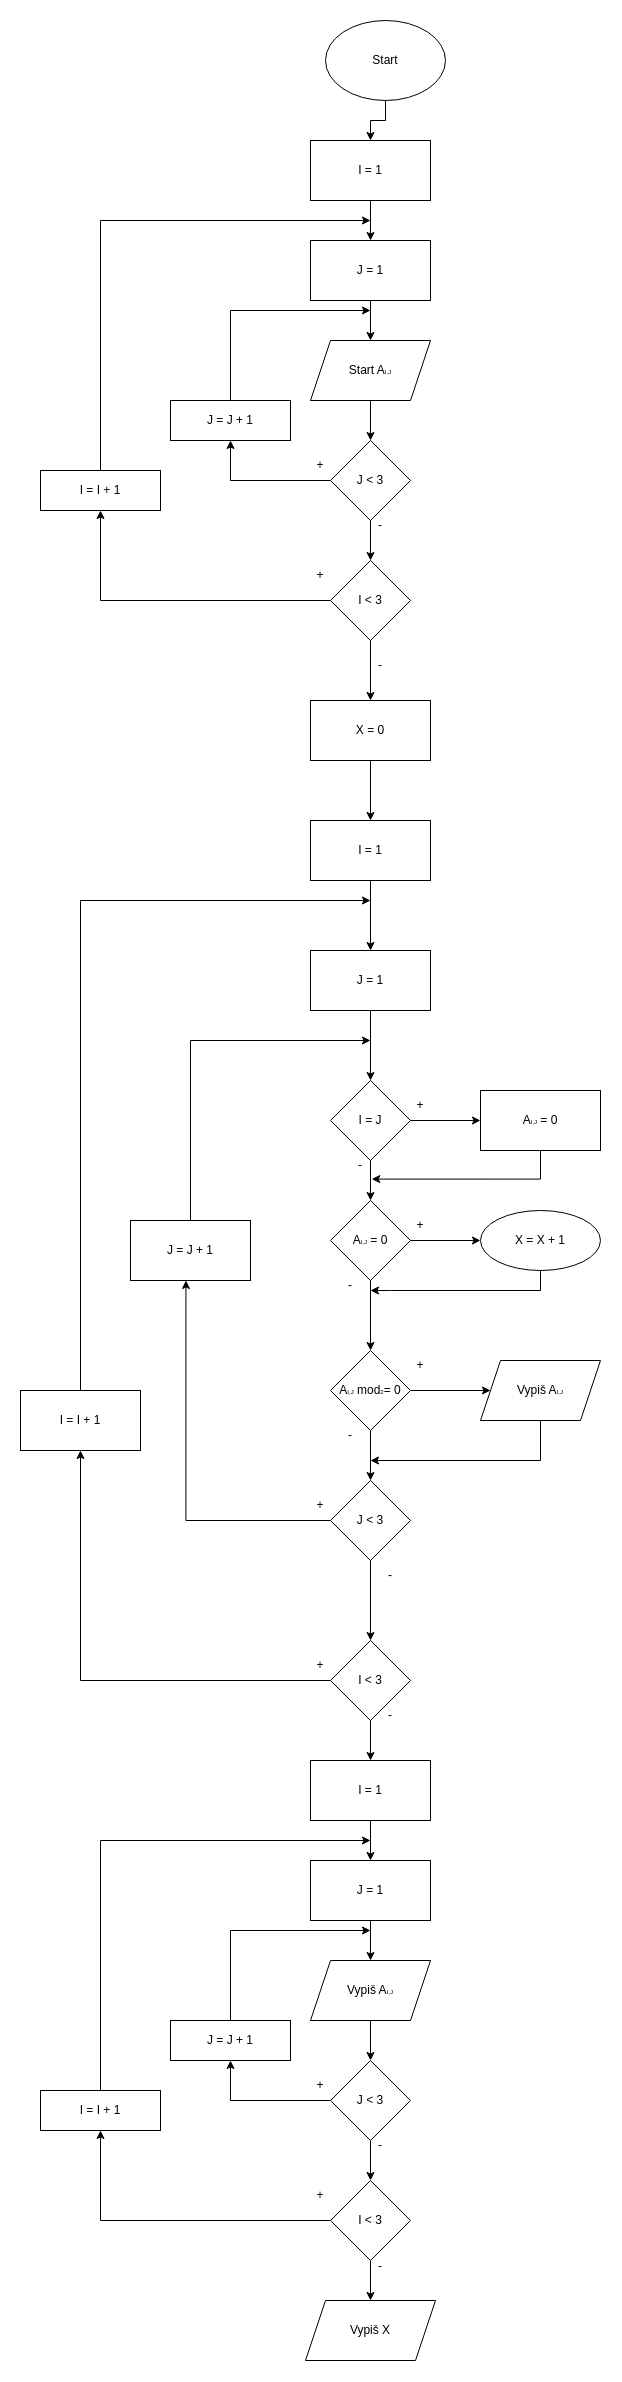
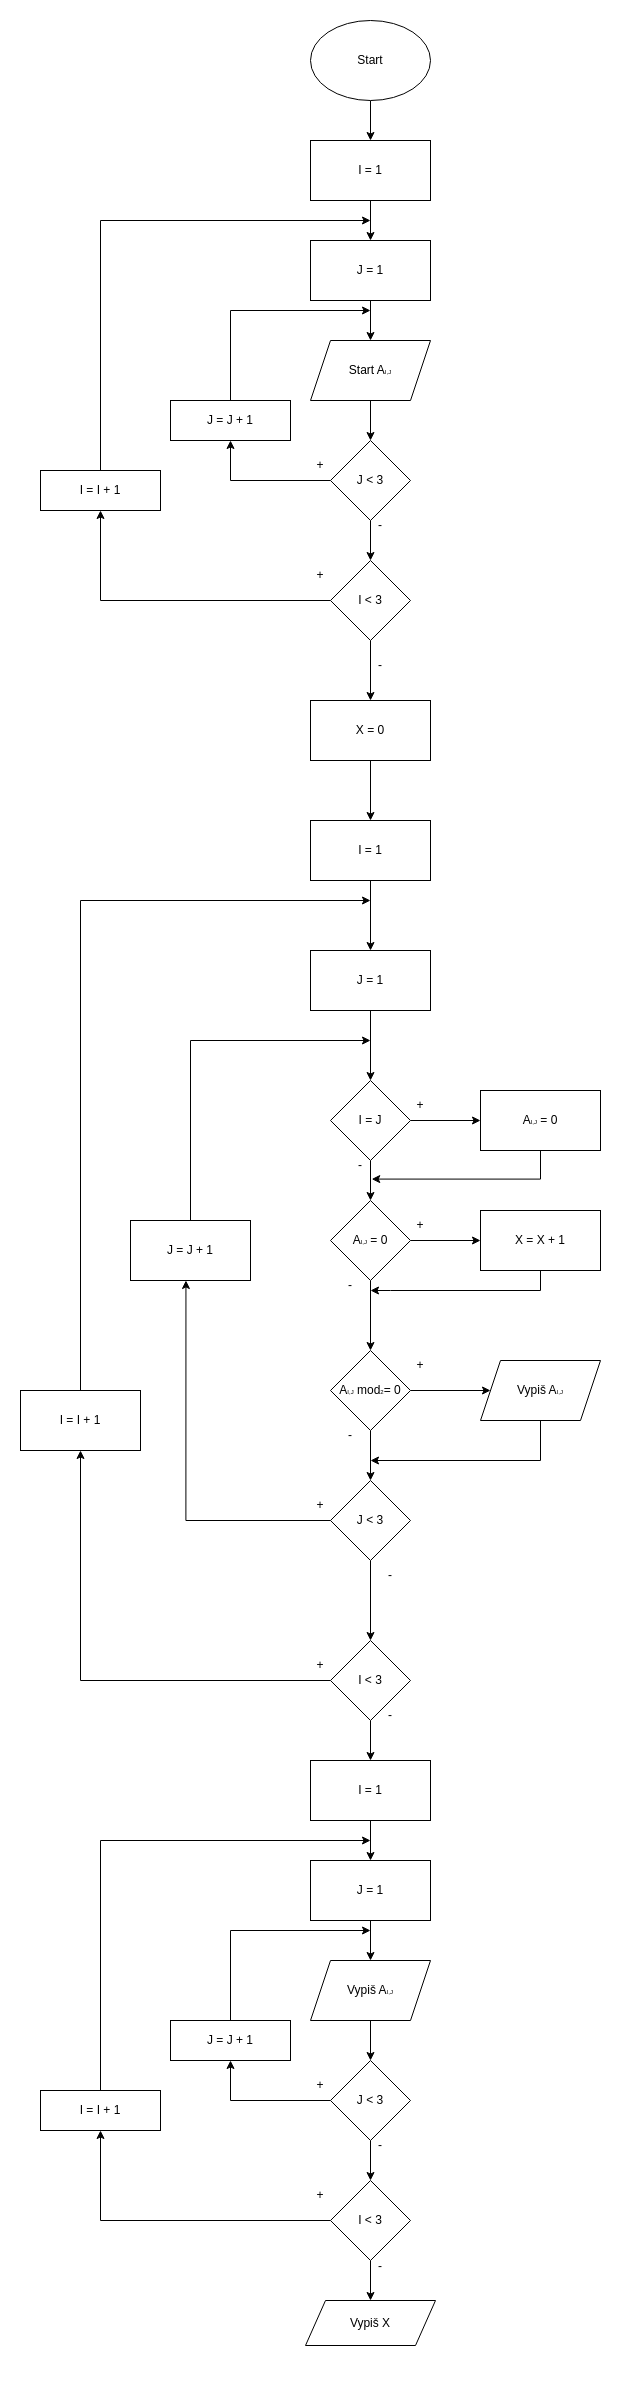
node "Start": moved (386, 61) -> (371, 61)
node "X = X + 1": shape ellipse -> rectangle
node "Vypiš X": size 130x60 -> 130x45
